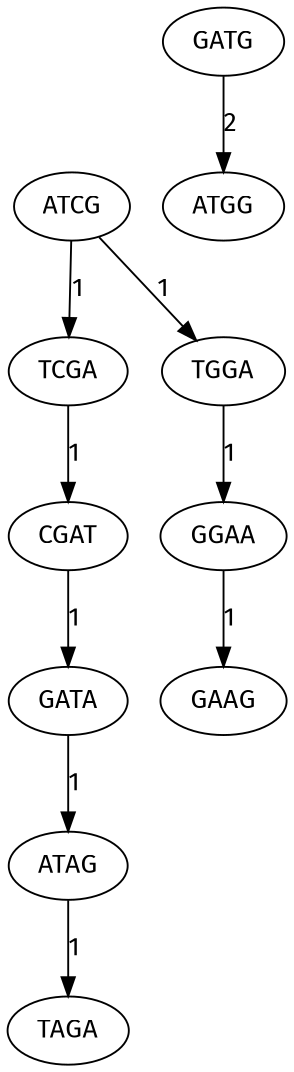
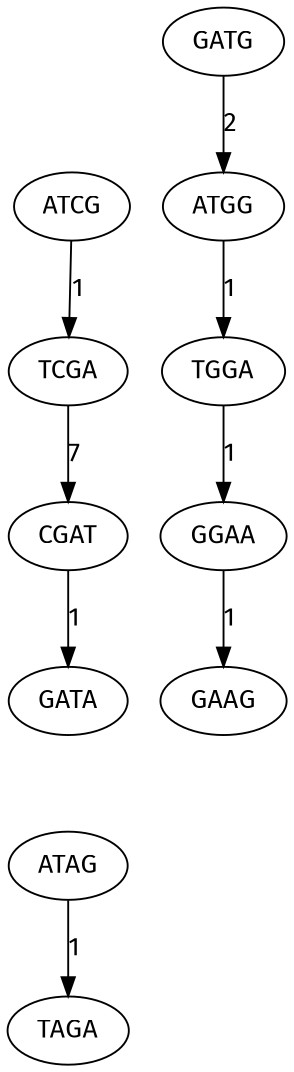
edge "ATCG" -> "TGGA": now "ATGG" -> "TGGA"
edge "TCGA" -> "CGAT": label "1" -> "7"
edge "GATA" -> "ATAG": removed, label "1"
